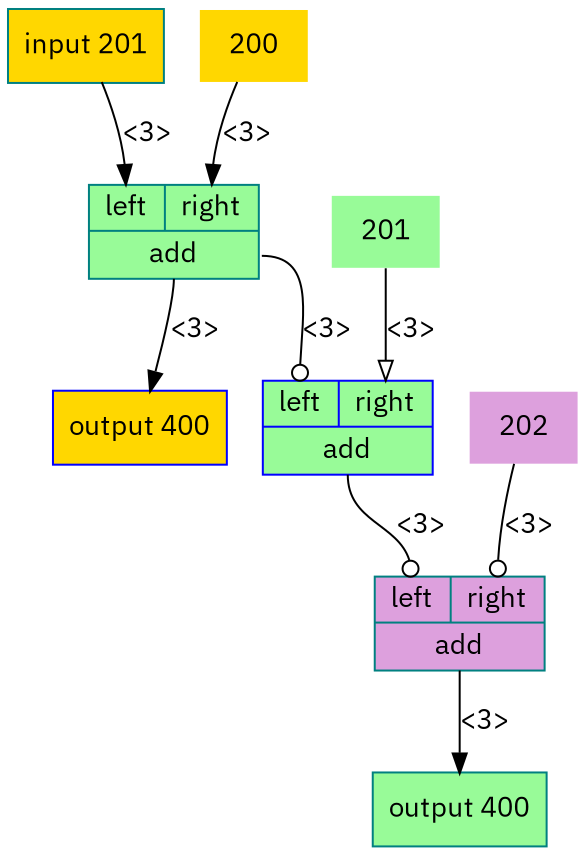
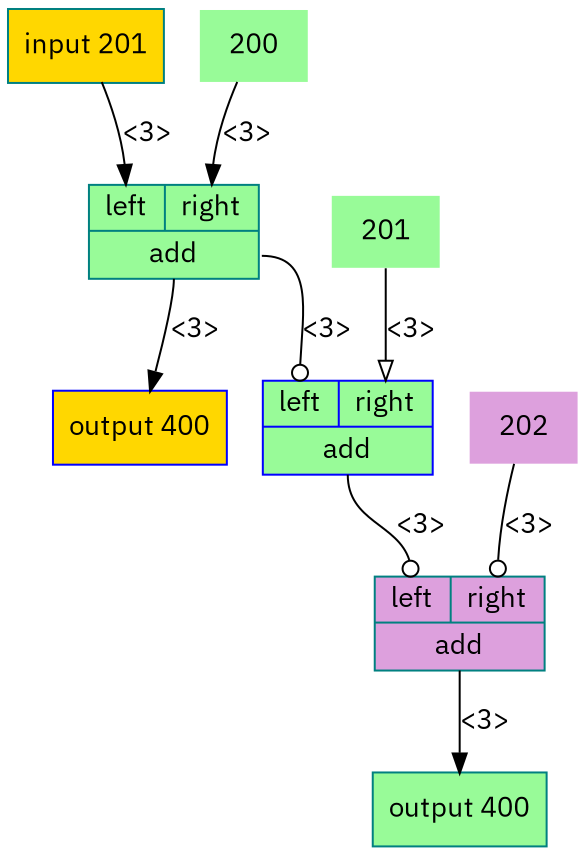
node "200": fillcolor gold -> palegreen
